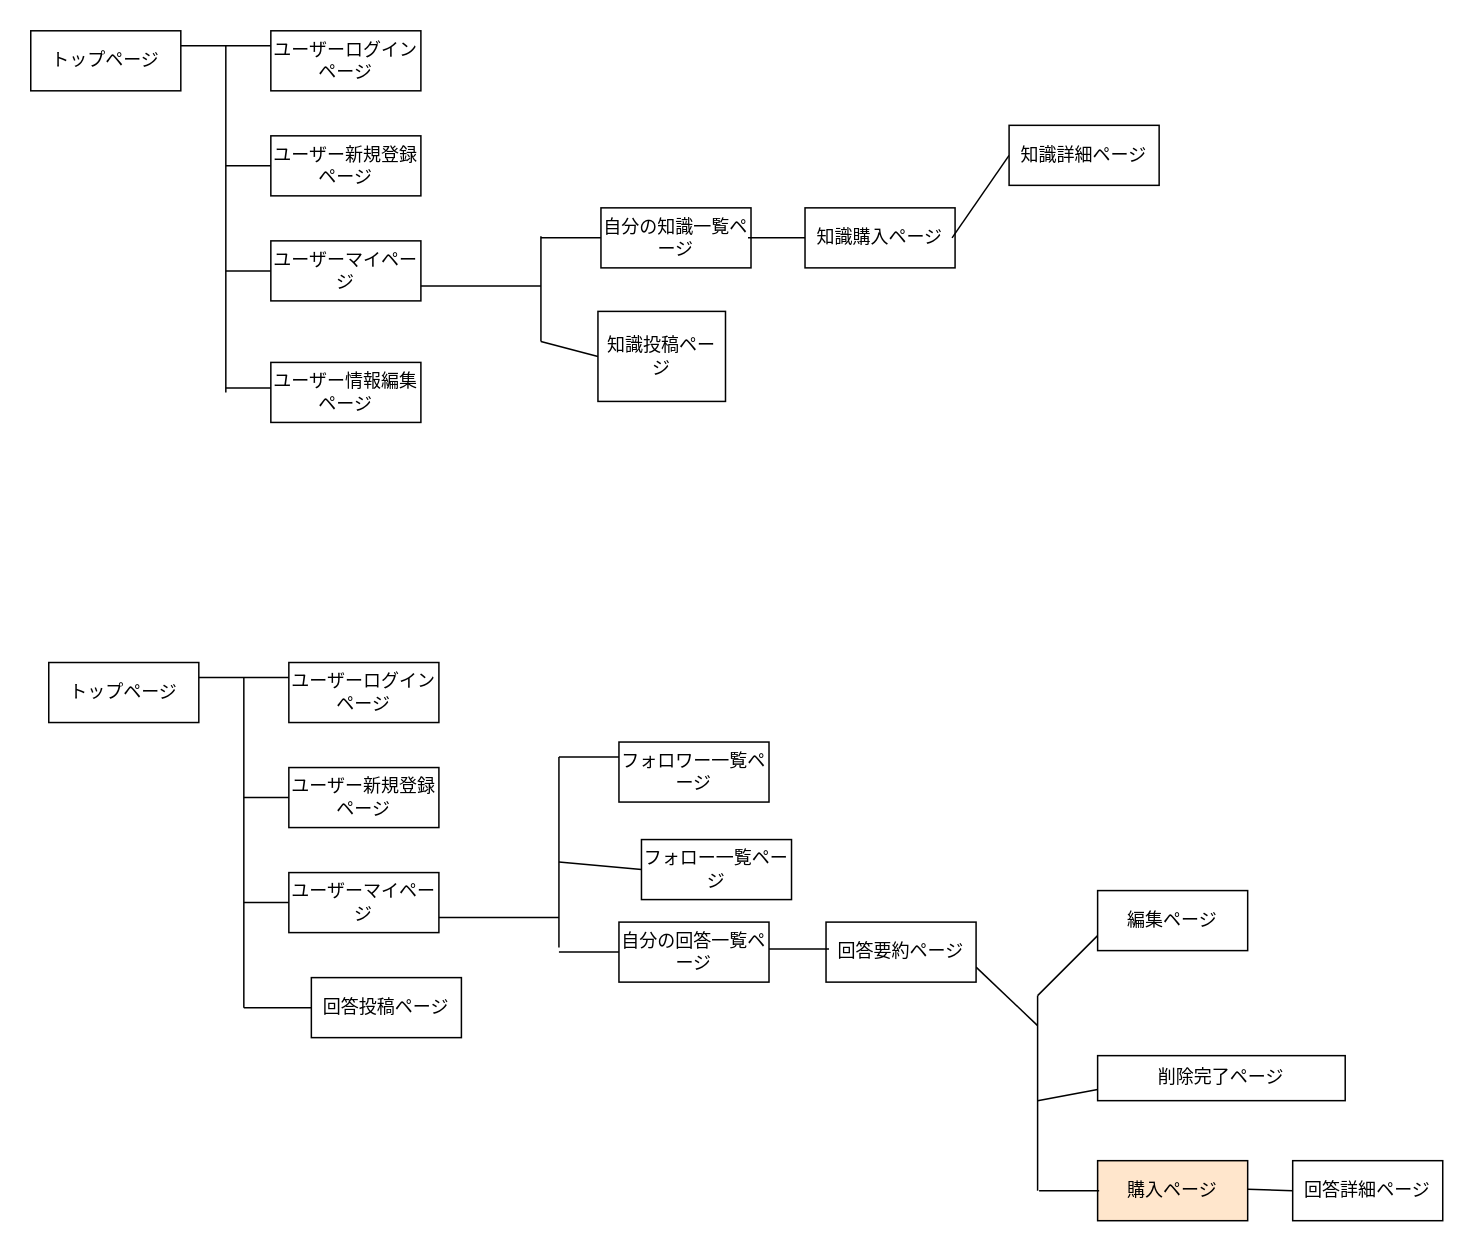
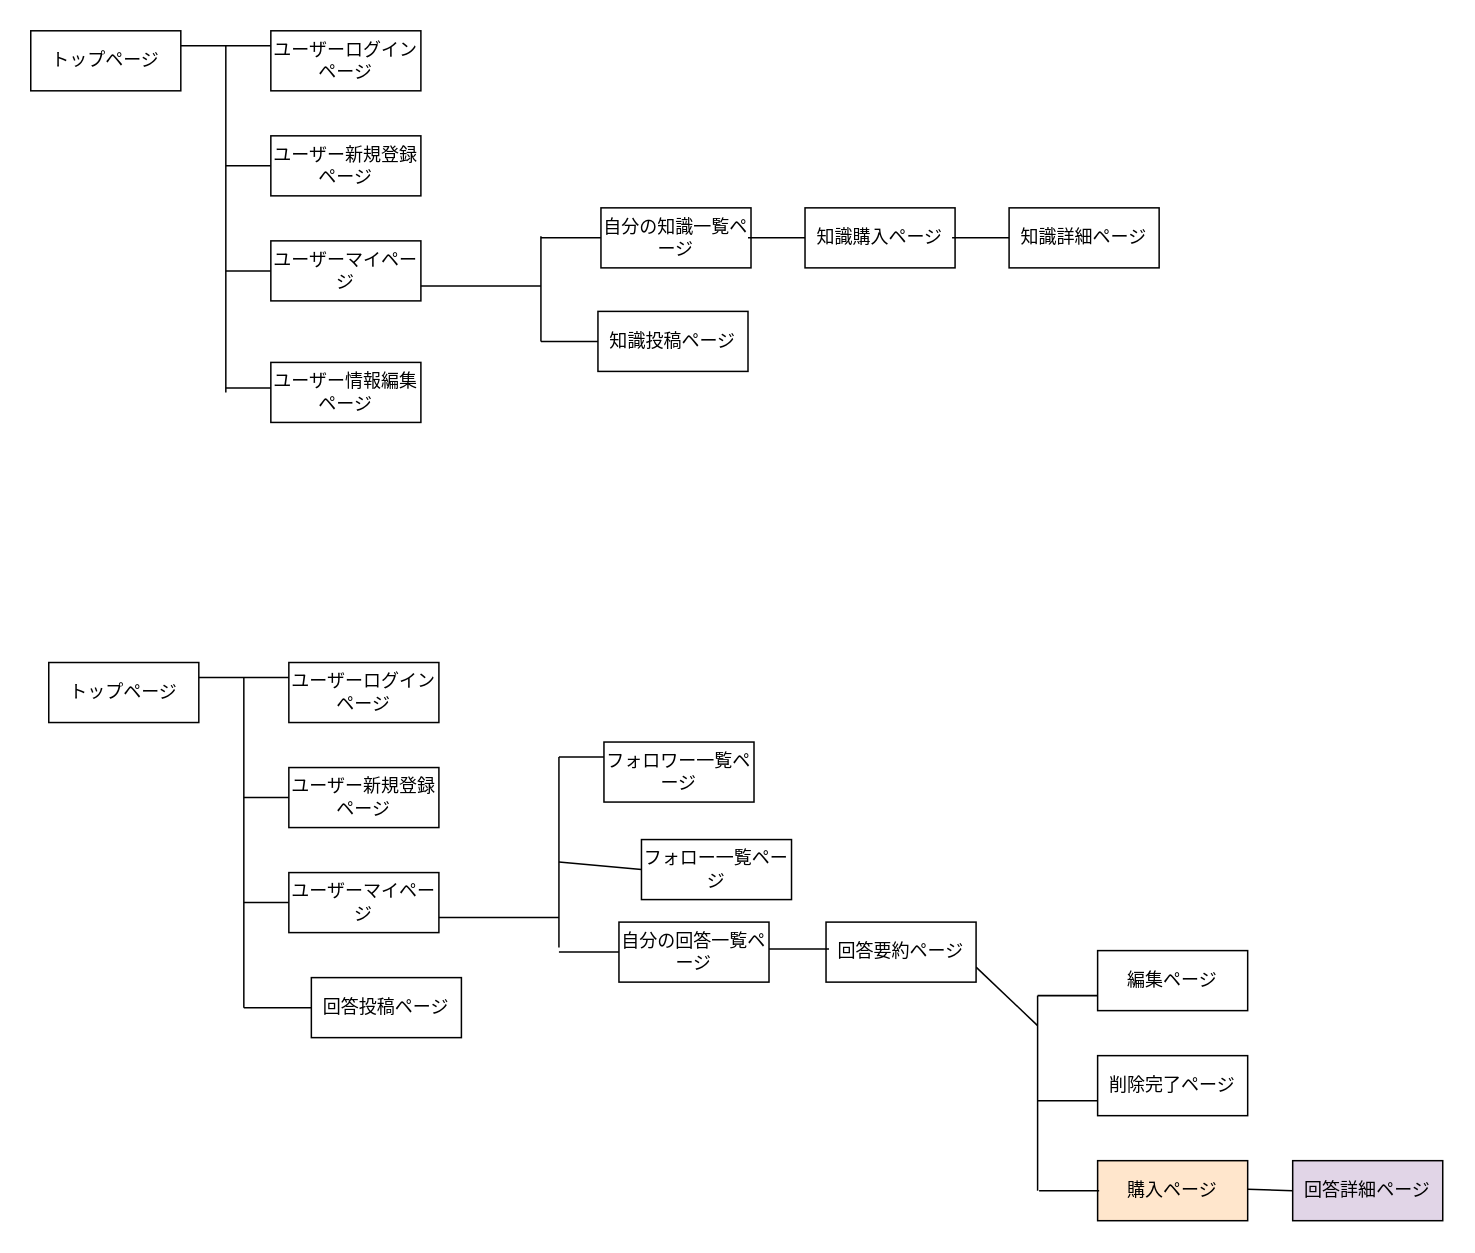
node "知識詳細ページ": moved (1084, 155) -> (1084, 238)
node "知識投稿ページ": size 128x90 -> 150x60
node "フォロワー一覧ページ": moved (694, 772) -> (679, 772)
node "編集ページ": moved (1172, 920) -> (1172, 980)
node "削除完了ページ": size 248x45 -> 150x60
node "回答詳細ページ": fillcolor #ffffff -> #e1d5e7
